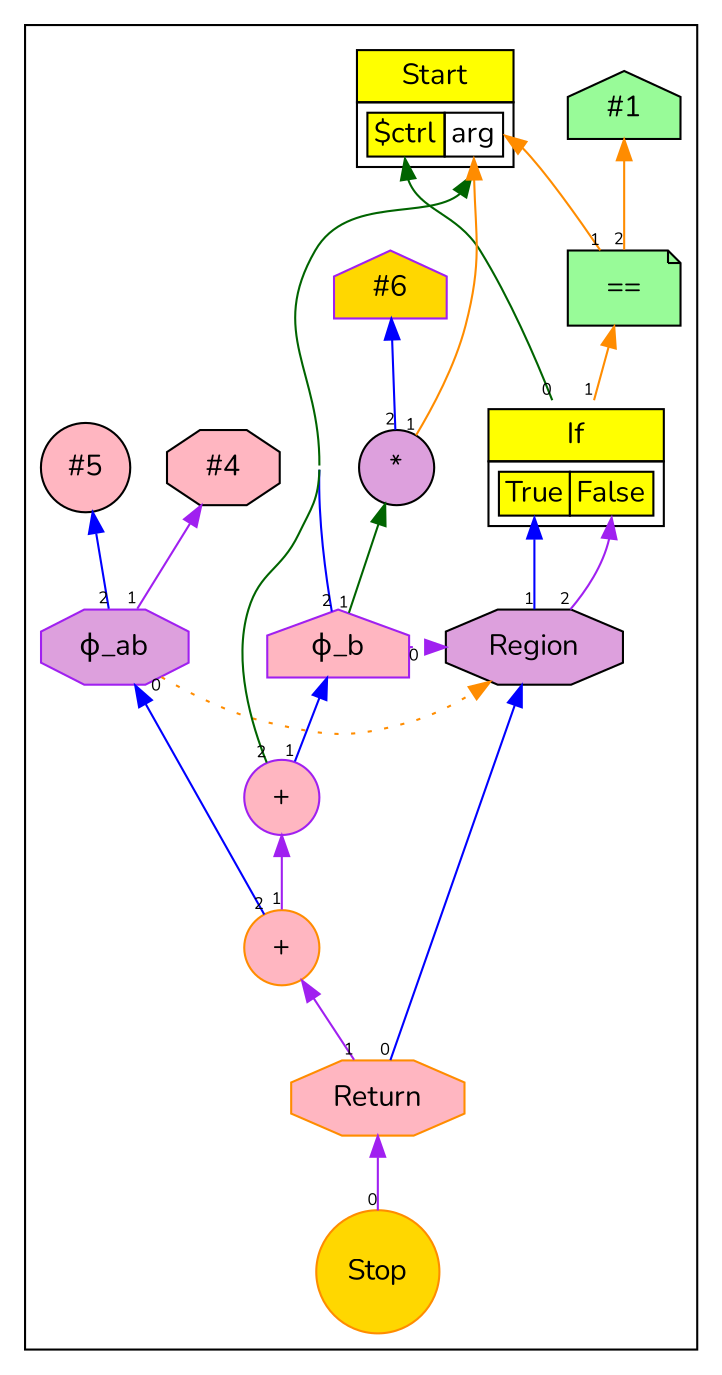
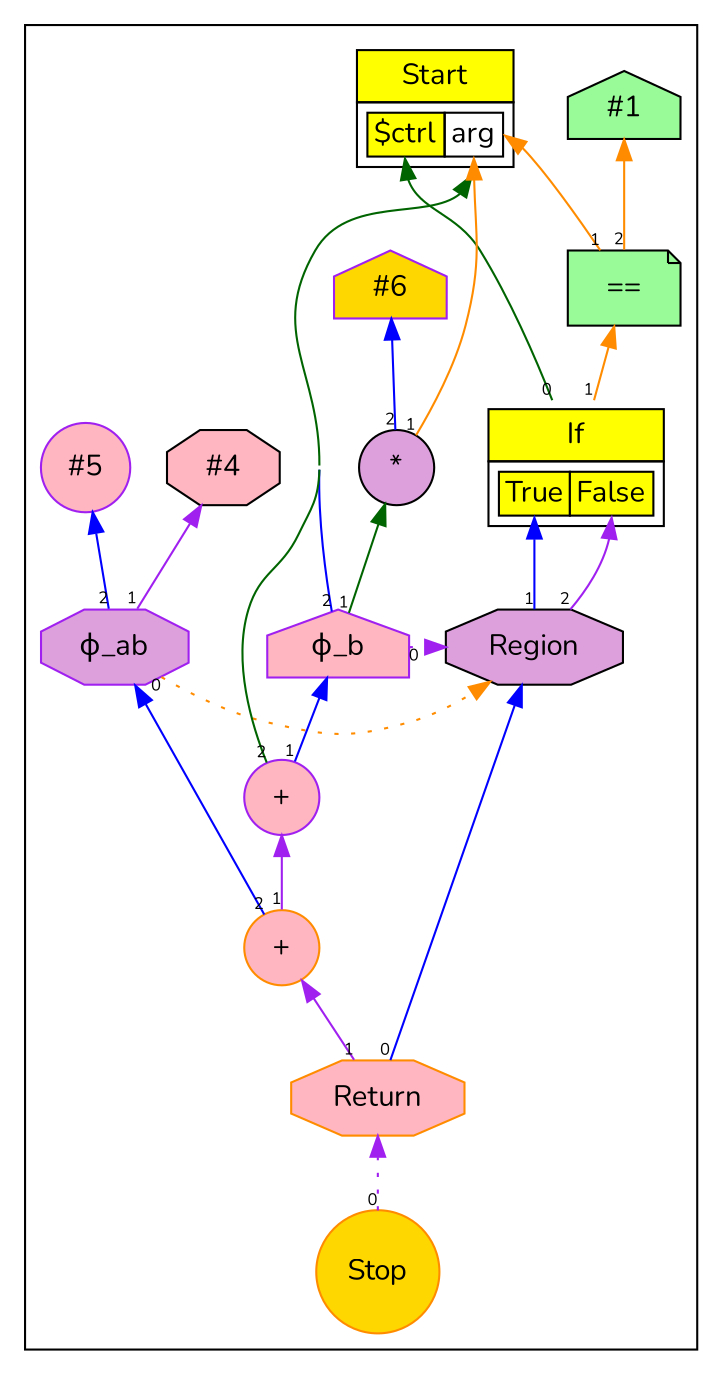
node "#5": color black -> purple
edge "Stop" -> "Return": style solid -> dotted
